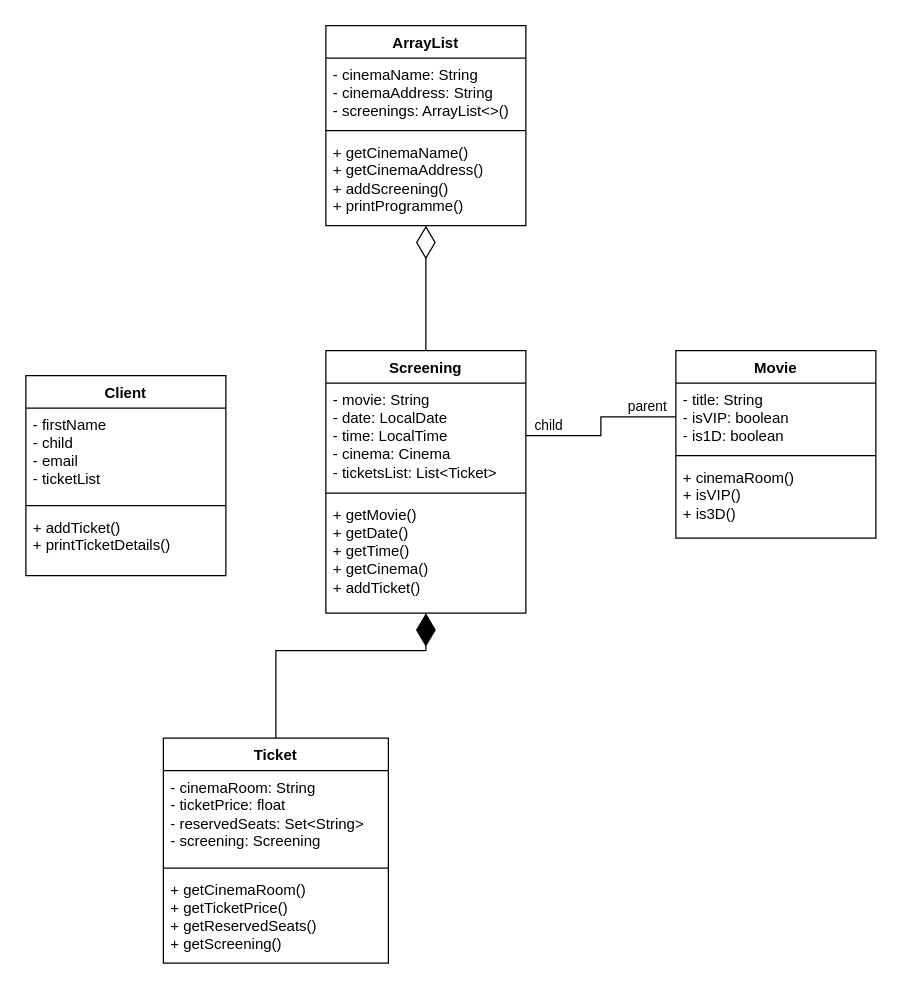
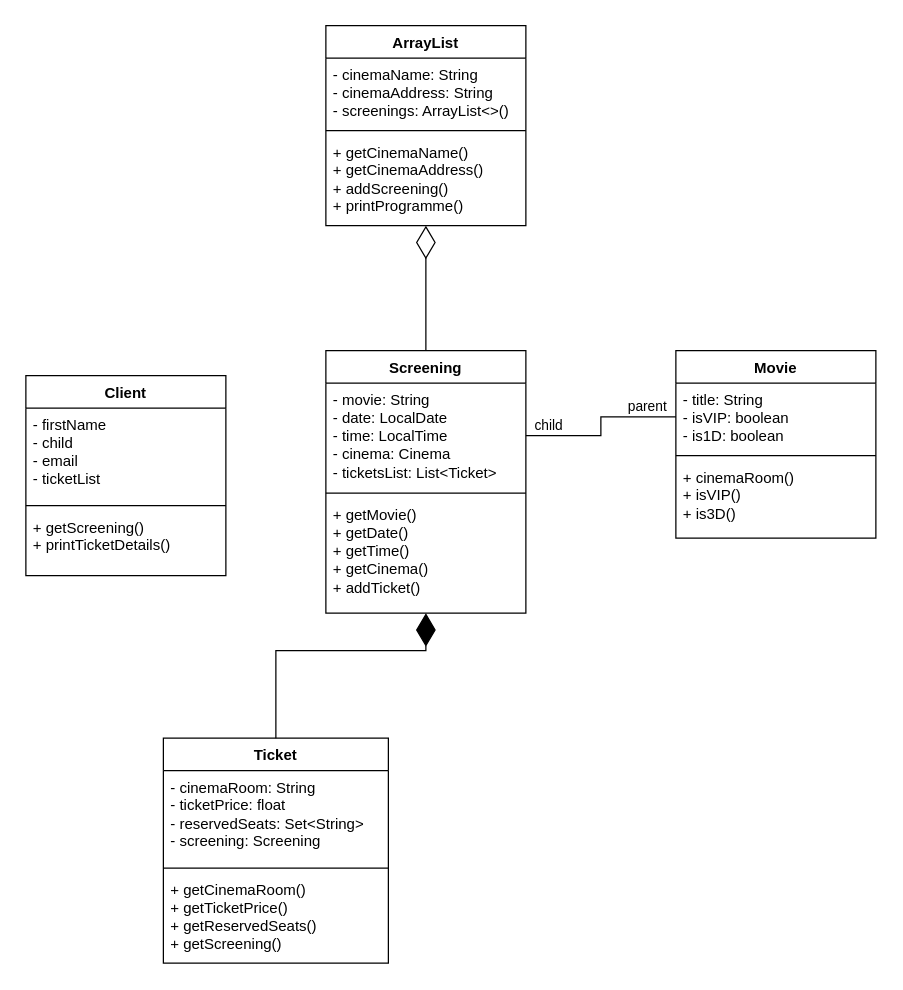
node "+ addTicket() + printTicketDetails()": label "+ addTicket() + printTicketDetails()" -> "+ getScreening() + printTicketDetails()"
